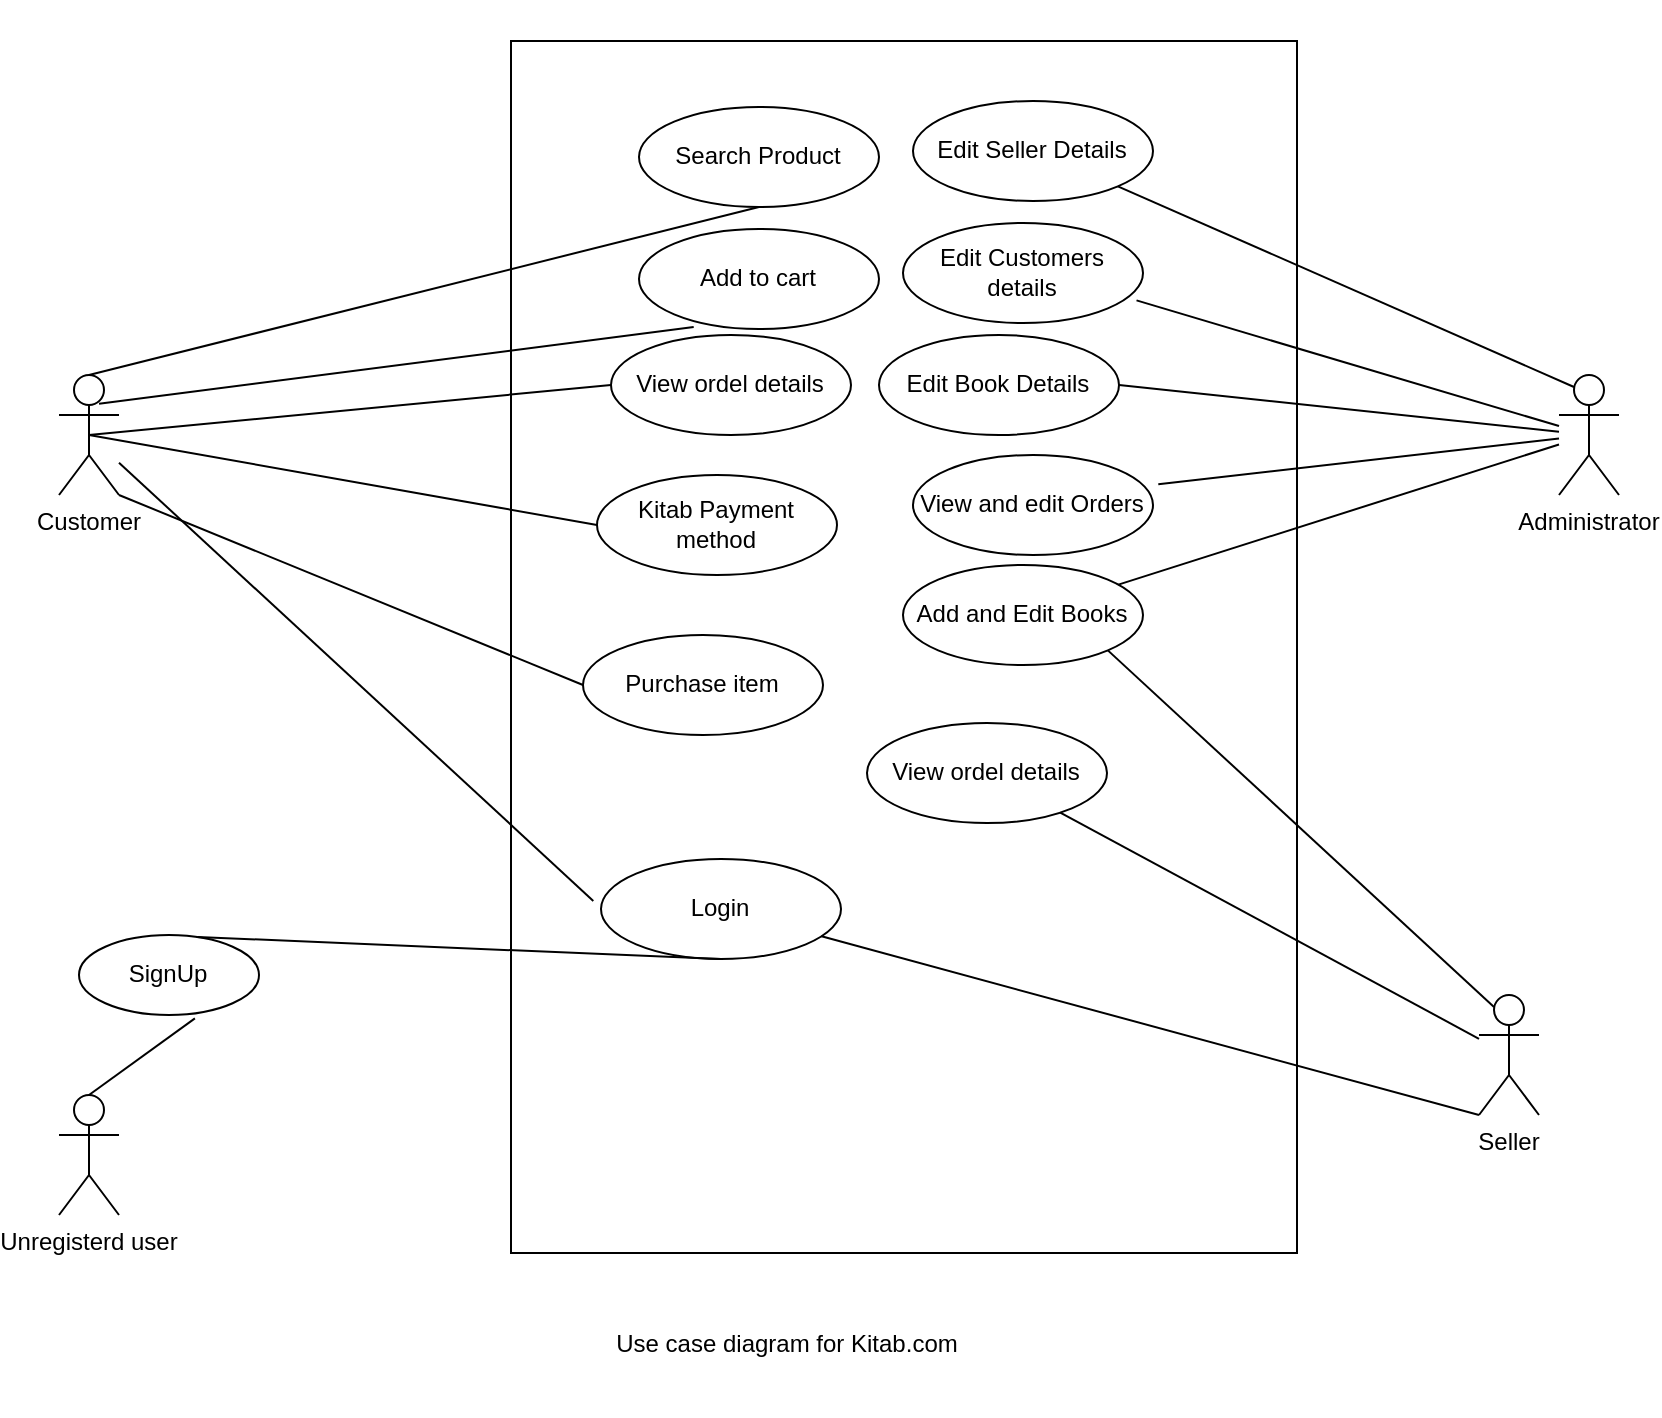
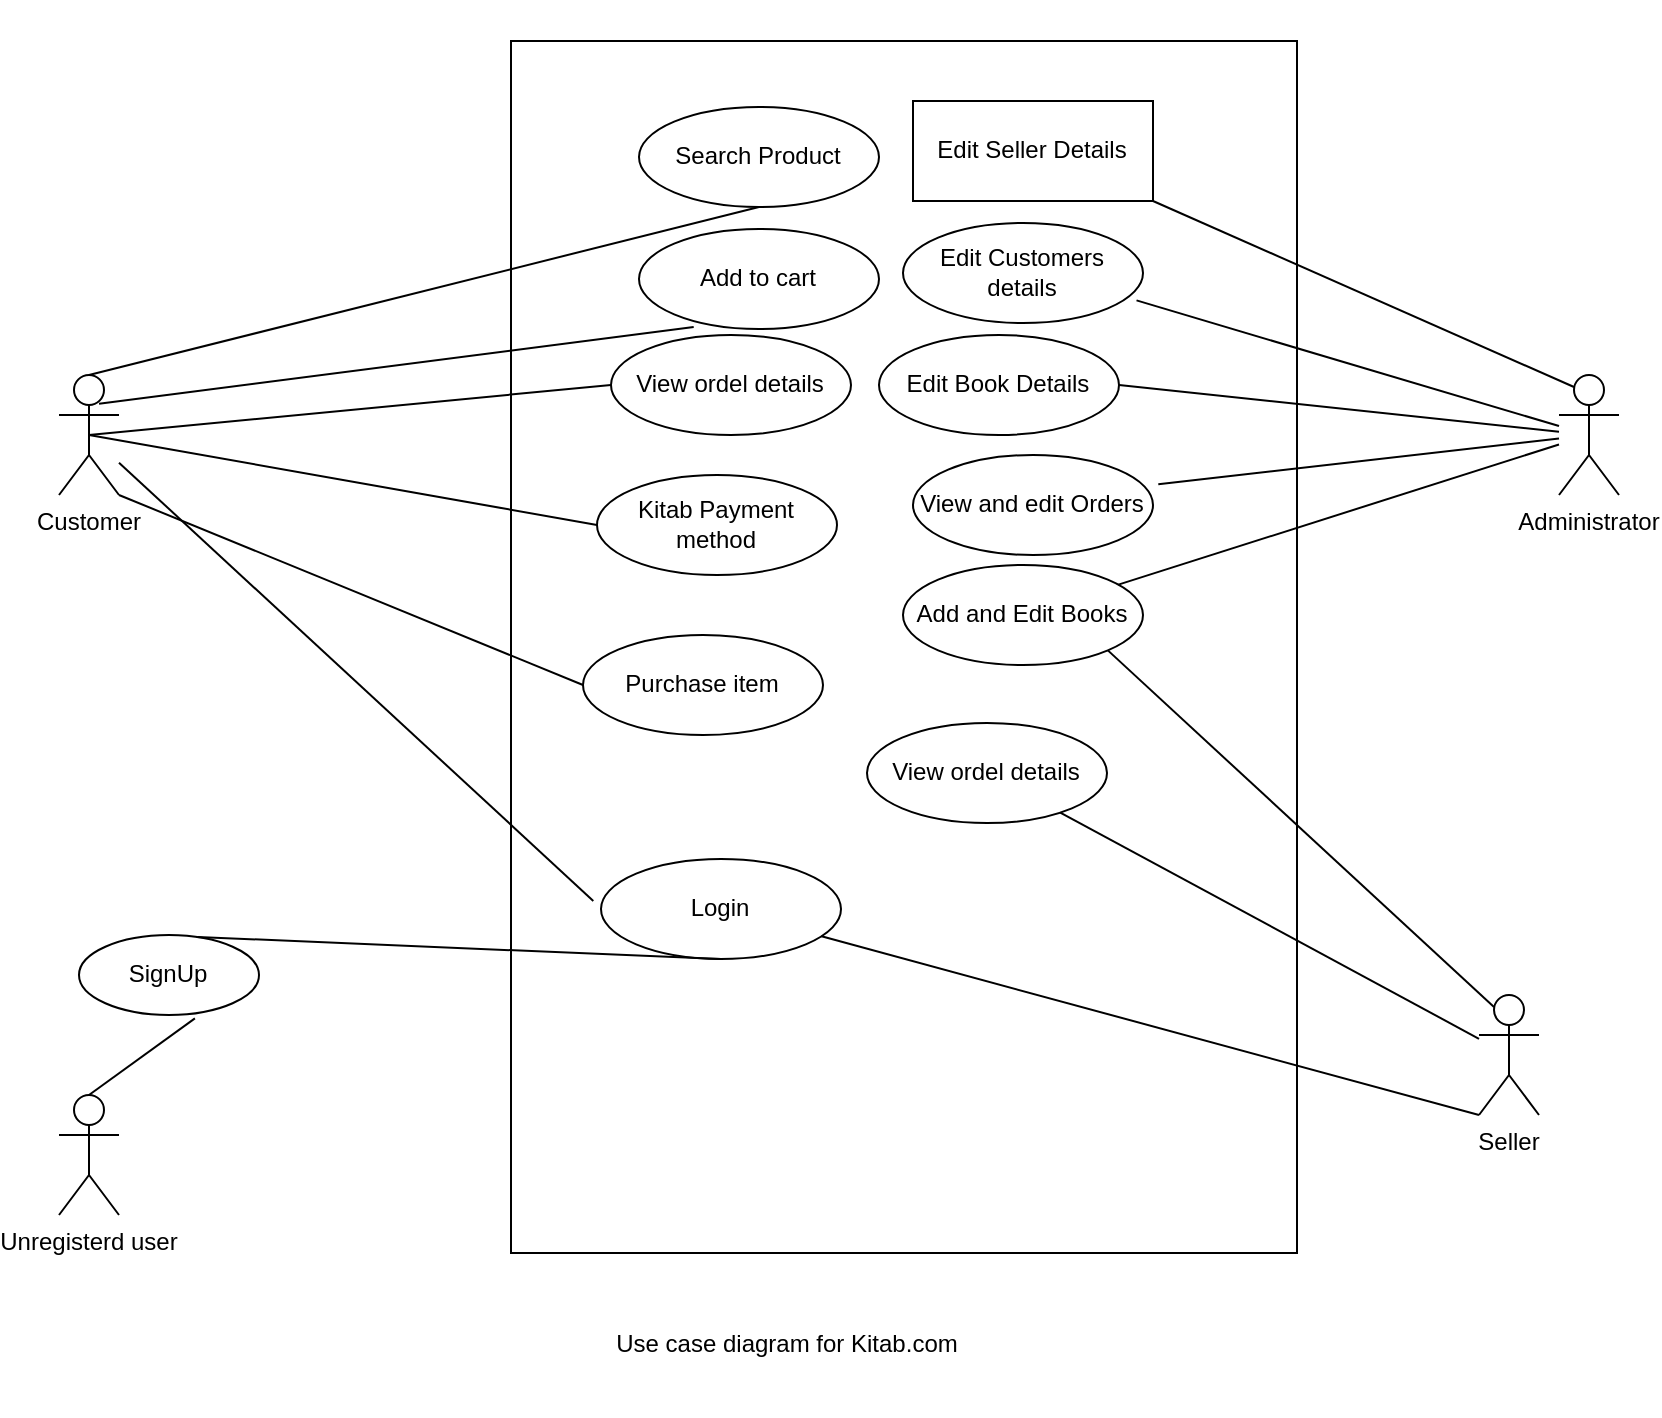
node "Edit Seller Details": shape ellipse -> rectangle
